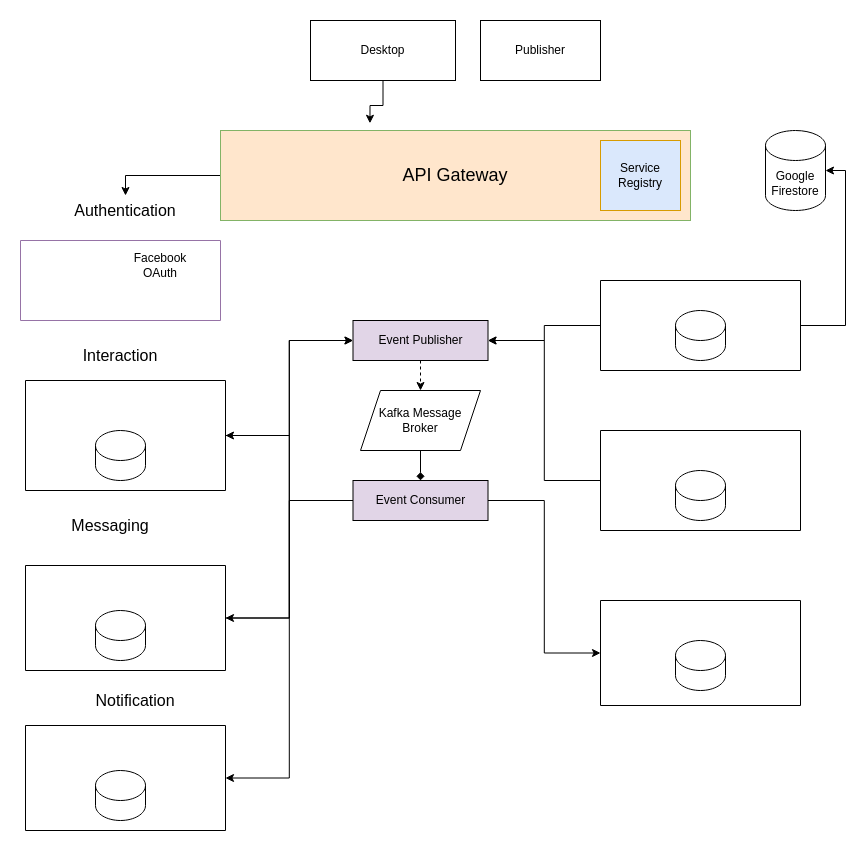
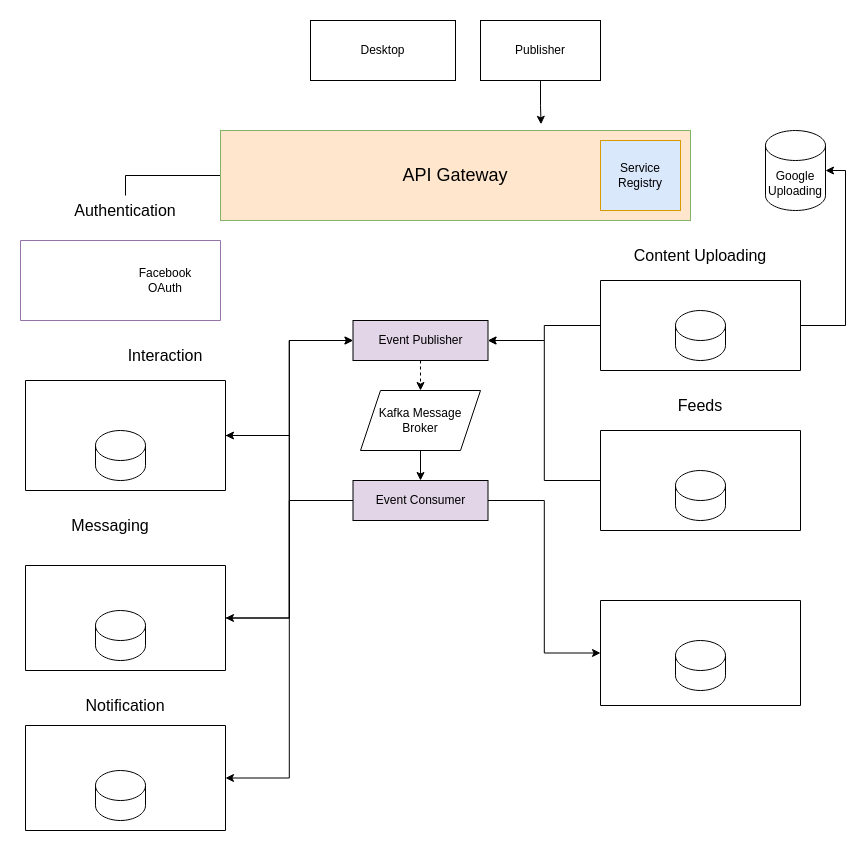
edge "Publisher" -> "API Gateway": added
edge "Desktop" -> "API Gateway": removed
node "Google Firestore": label "Google Firestore" -> "Google Uploading"
edge "API Gateway" -> "Authentication": arrowhead classic -> none
node "Content Uploading": added
node "Facebook OAuth": moved (161, 266) -> (166, 281)
node "Interaction": moved (121, 356) -> (166, 356)
node "Feeds": added
edge "Kafka Message Broker" -> "Event Consumer": arrowhead diamond -> classic
node "Notification": moved (136, 701) -> (126, 706)
